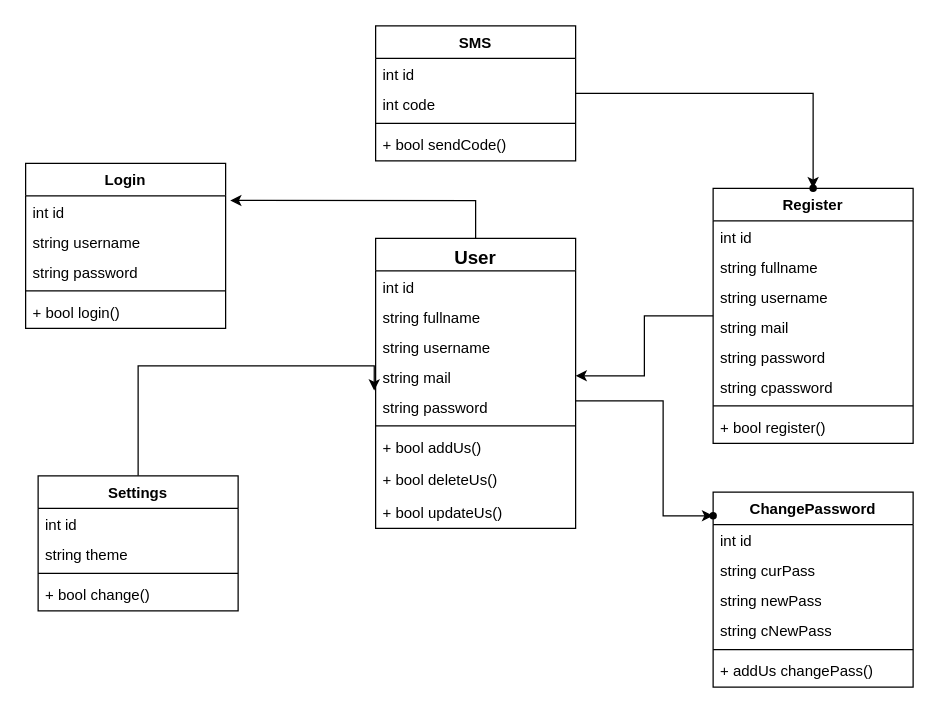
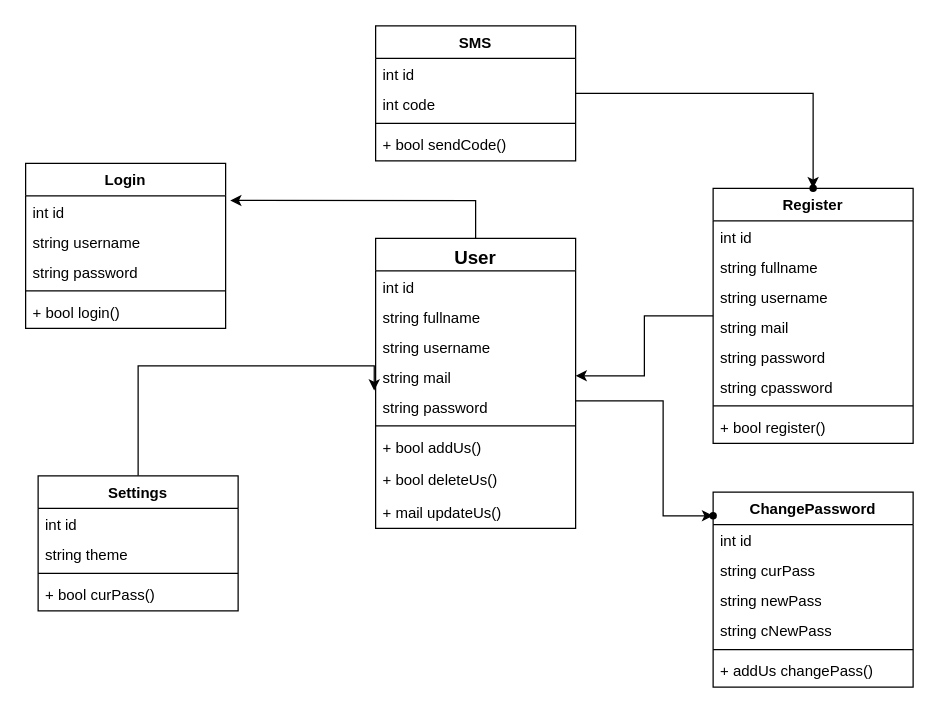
node "+ bool updateUs()": label "+ bool updateUs()" -> "+ mail updateUs()"
node "+ bool change()": label "+ bool change()" -> "+ bool curPass()"
